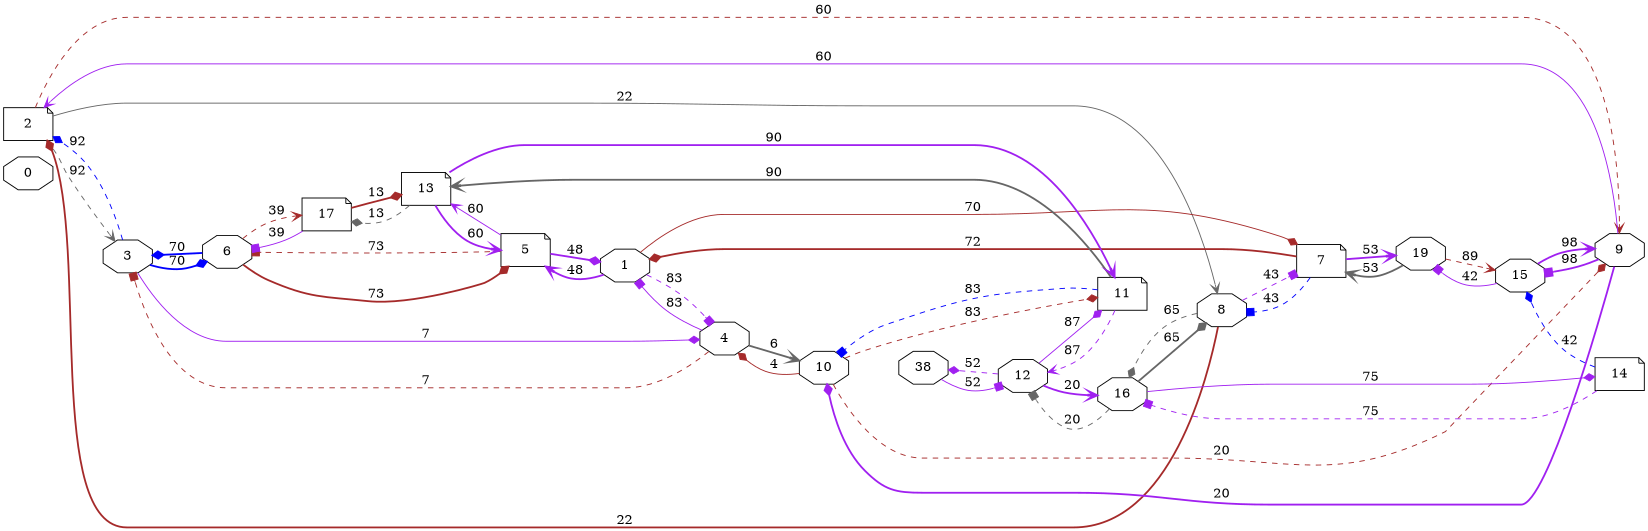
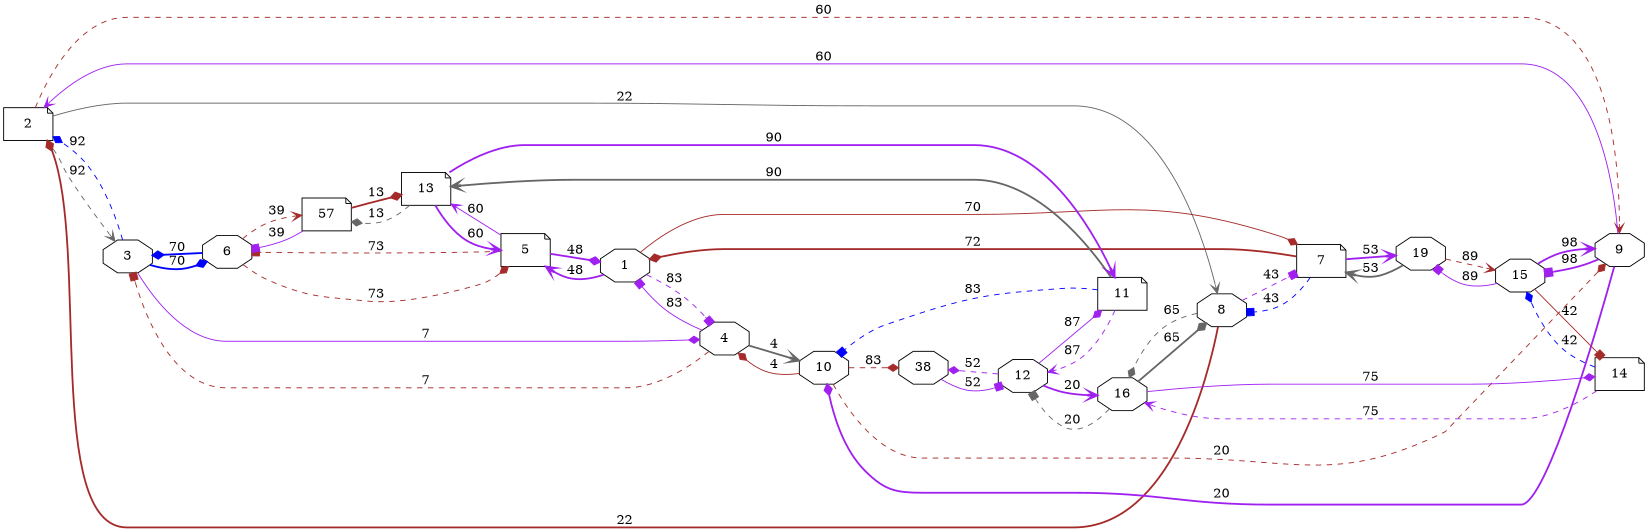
node "0": removed
node "17": label "17" -> "57"
edge "15" -> "19": label "42" -> "89"
edge "6" -> "5": style bold -> dashed
edge "15" -> "14": added, label "42"
edge "10" -> "11": now "10" -> "38"
edge "4" -> "10": label "6" -> "4"
edge "14" -> "16": arrowhead box -> vee
